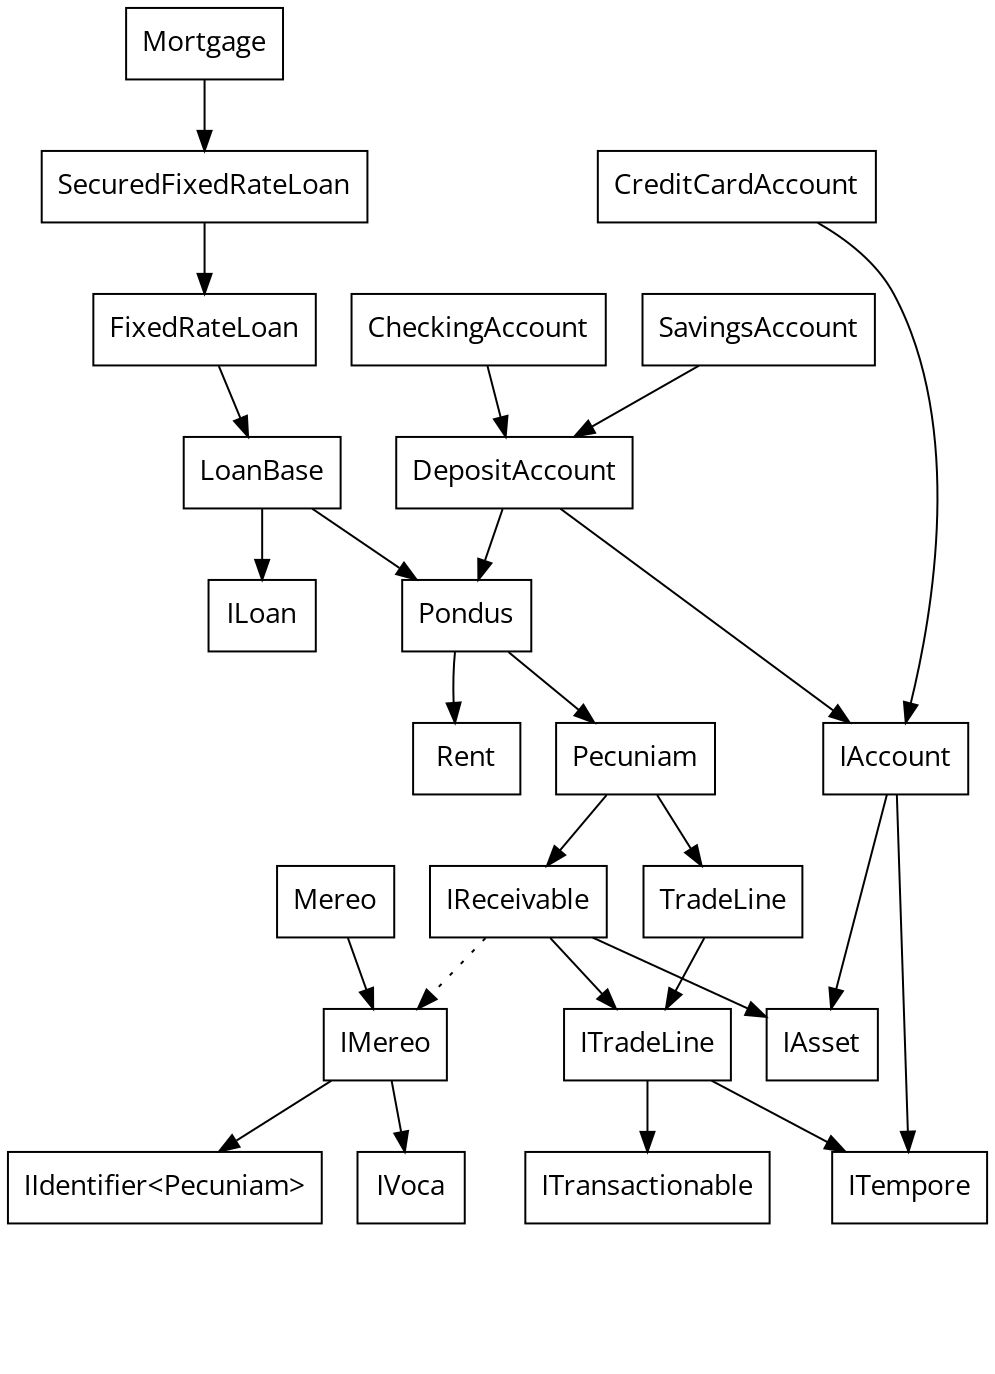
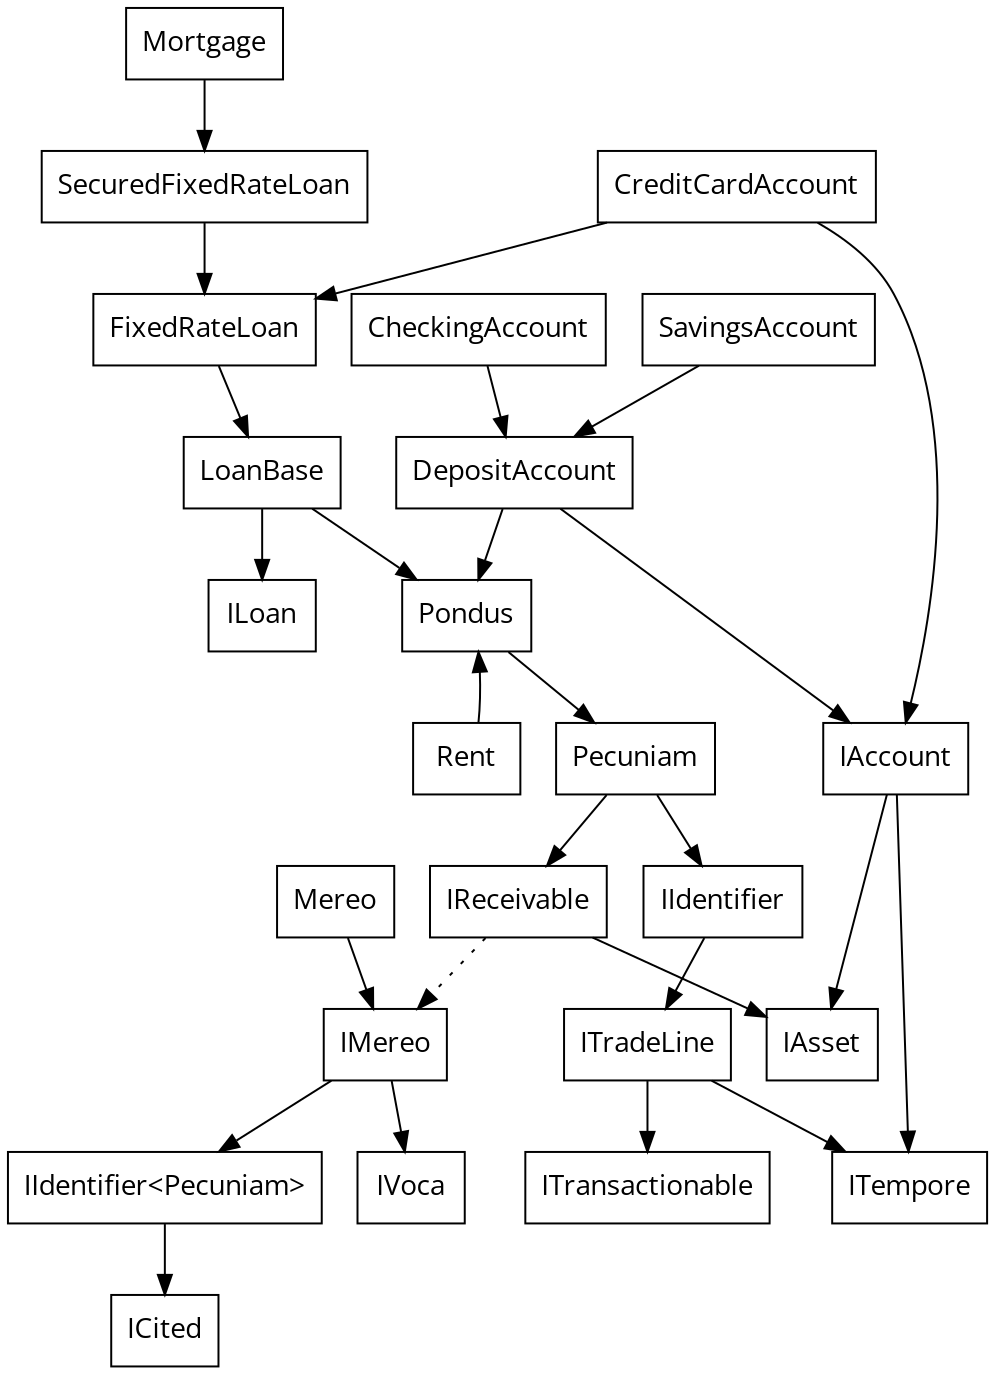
edge "CreditCardAccount" -> "FixedRateLoan": added
edge "Pondus" -> "Rent": reversed
node "TradeLine": label "TradeLine" -> "IIdentifier"
edge "IReceivable" -> "ITradeLine": removed
node "ICited": added
